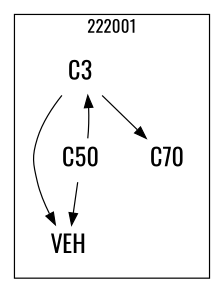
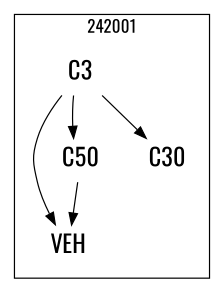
cluster "222001": label "222001" -> "242001"
edge "C50" -> "C3": reversed
node "C70": label "C70" -> "C30"
